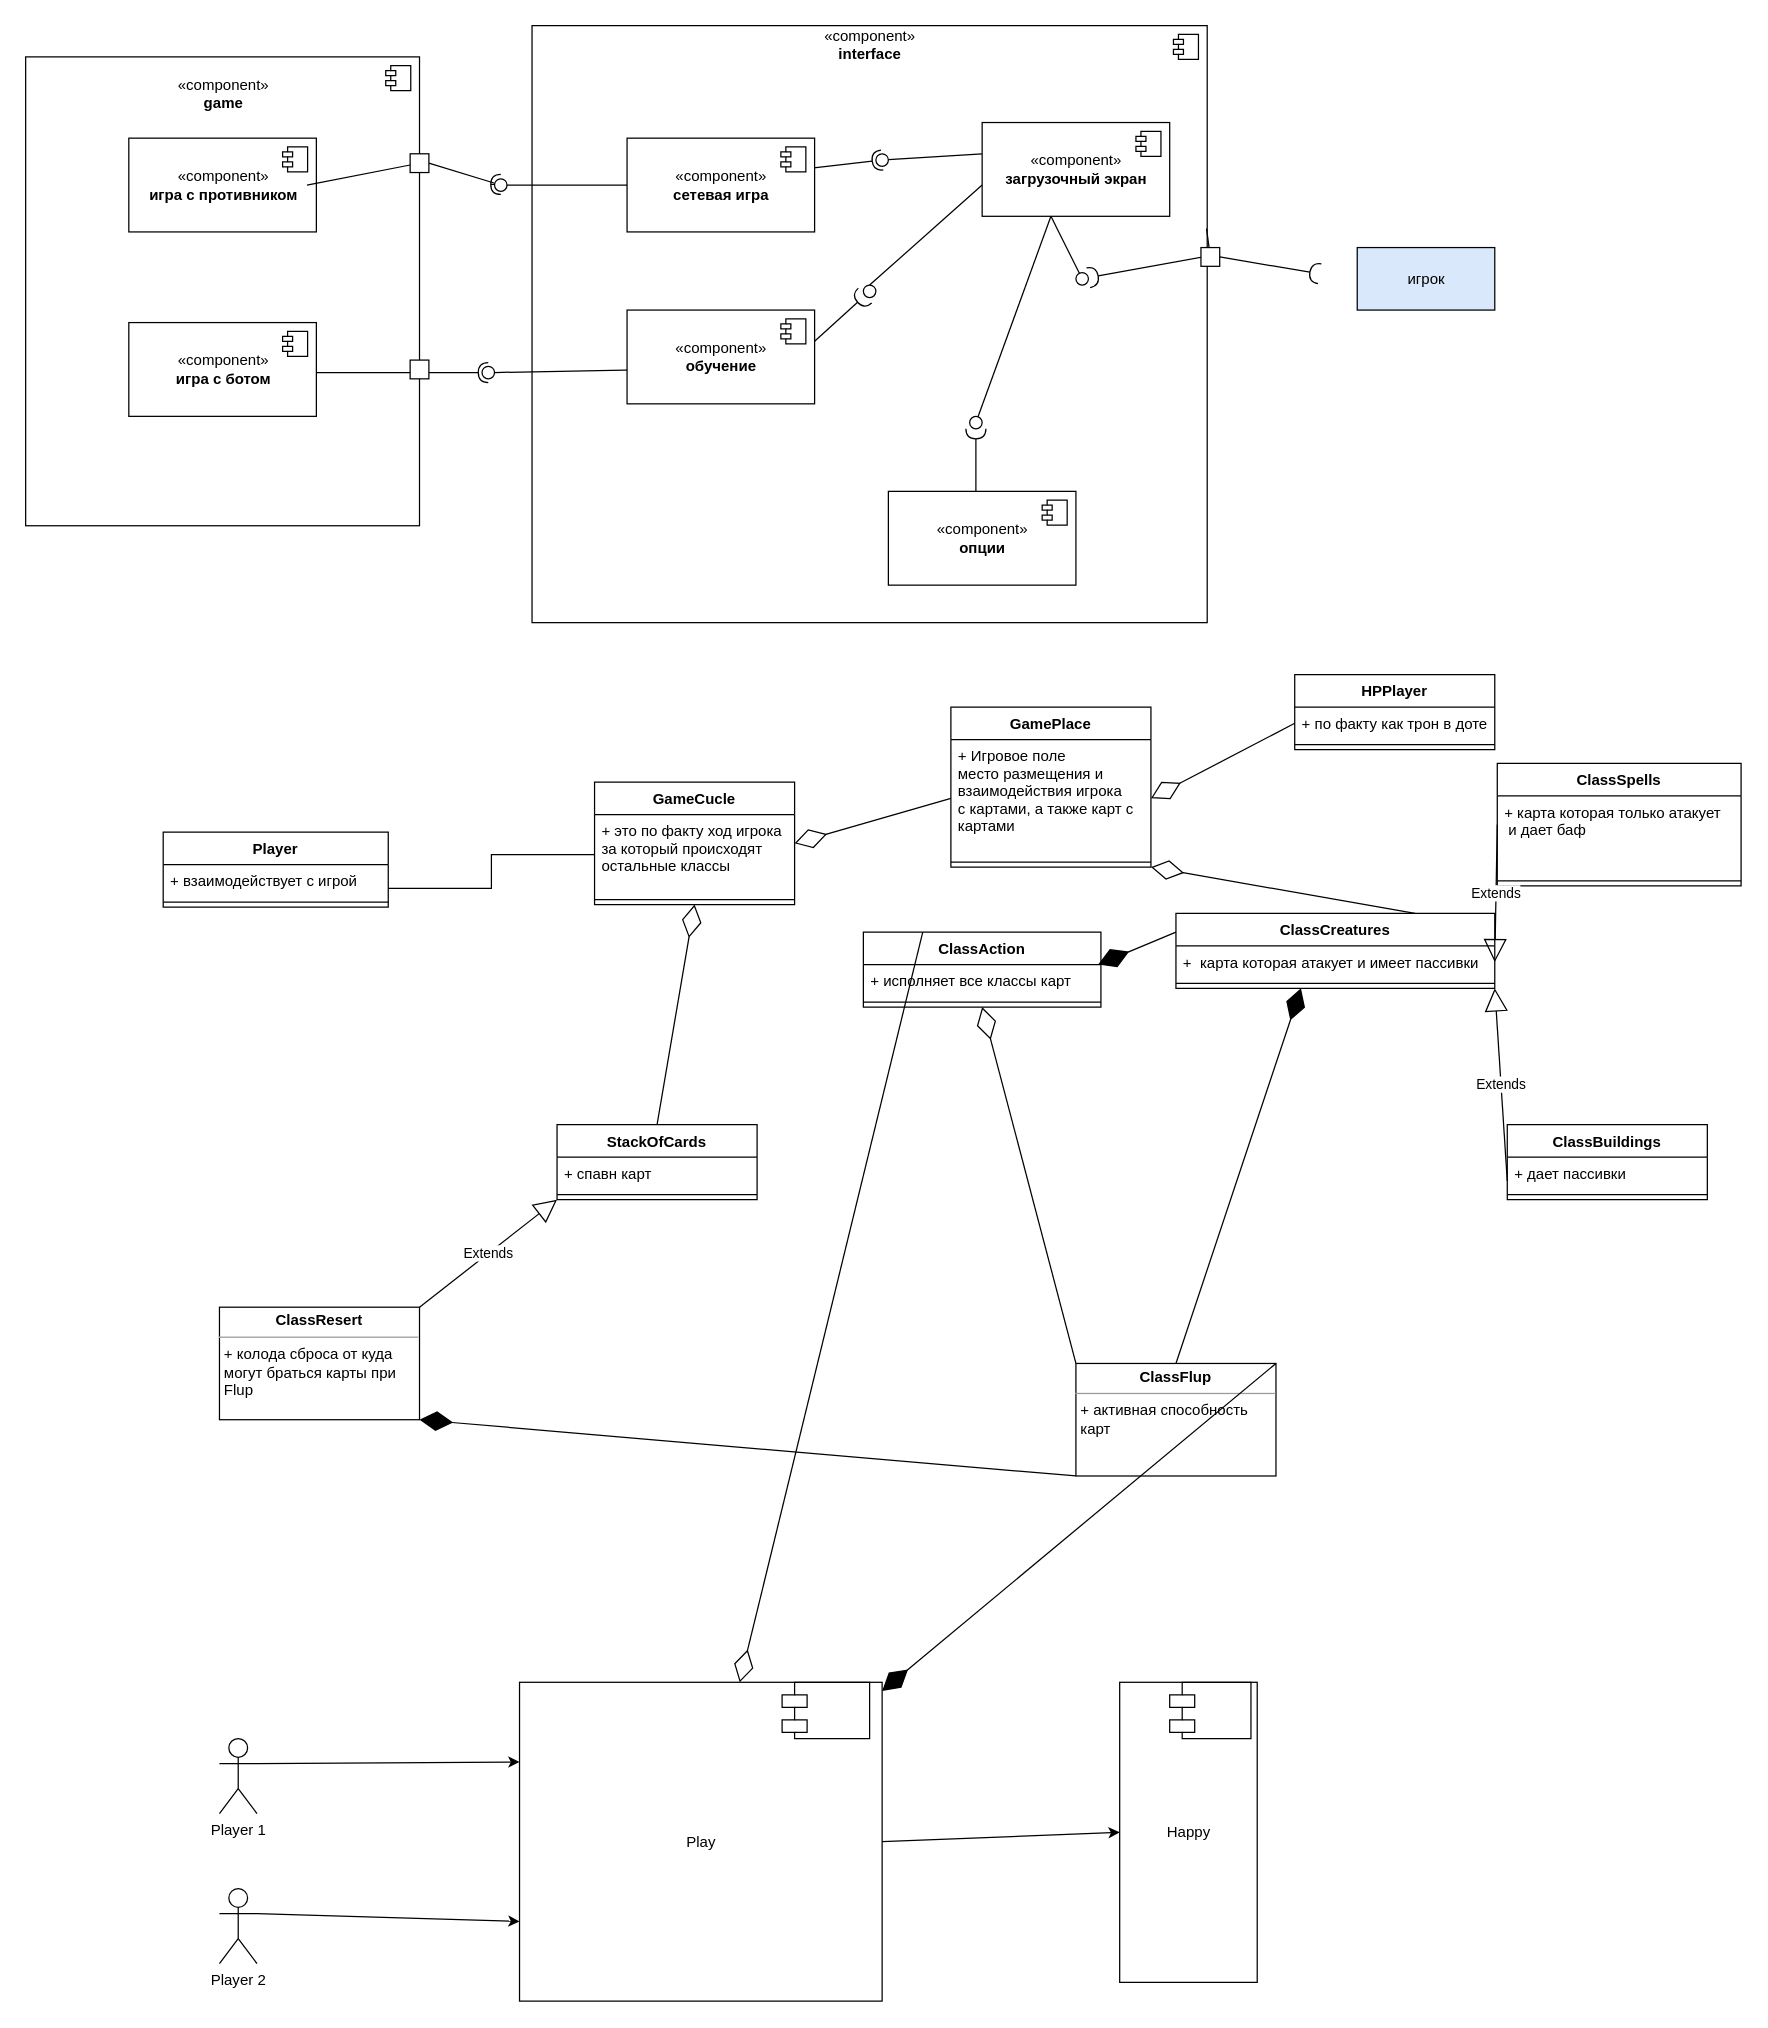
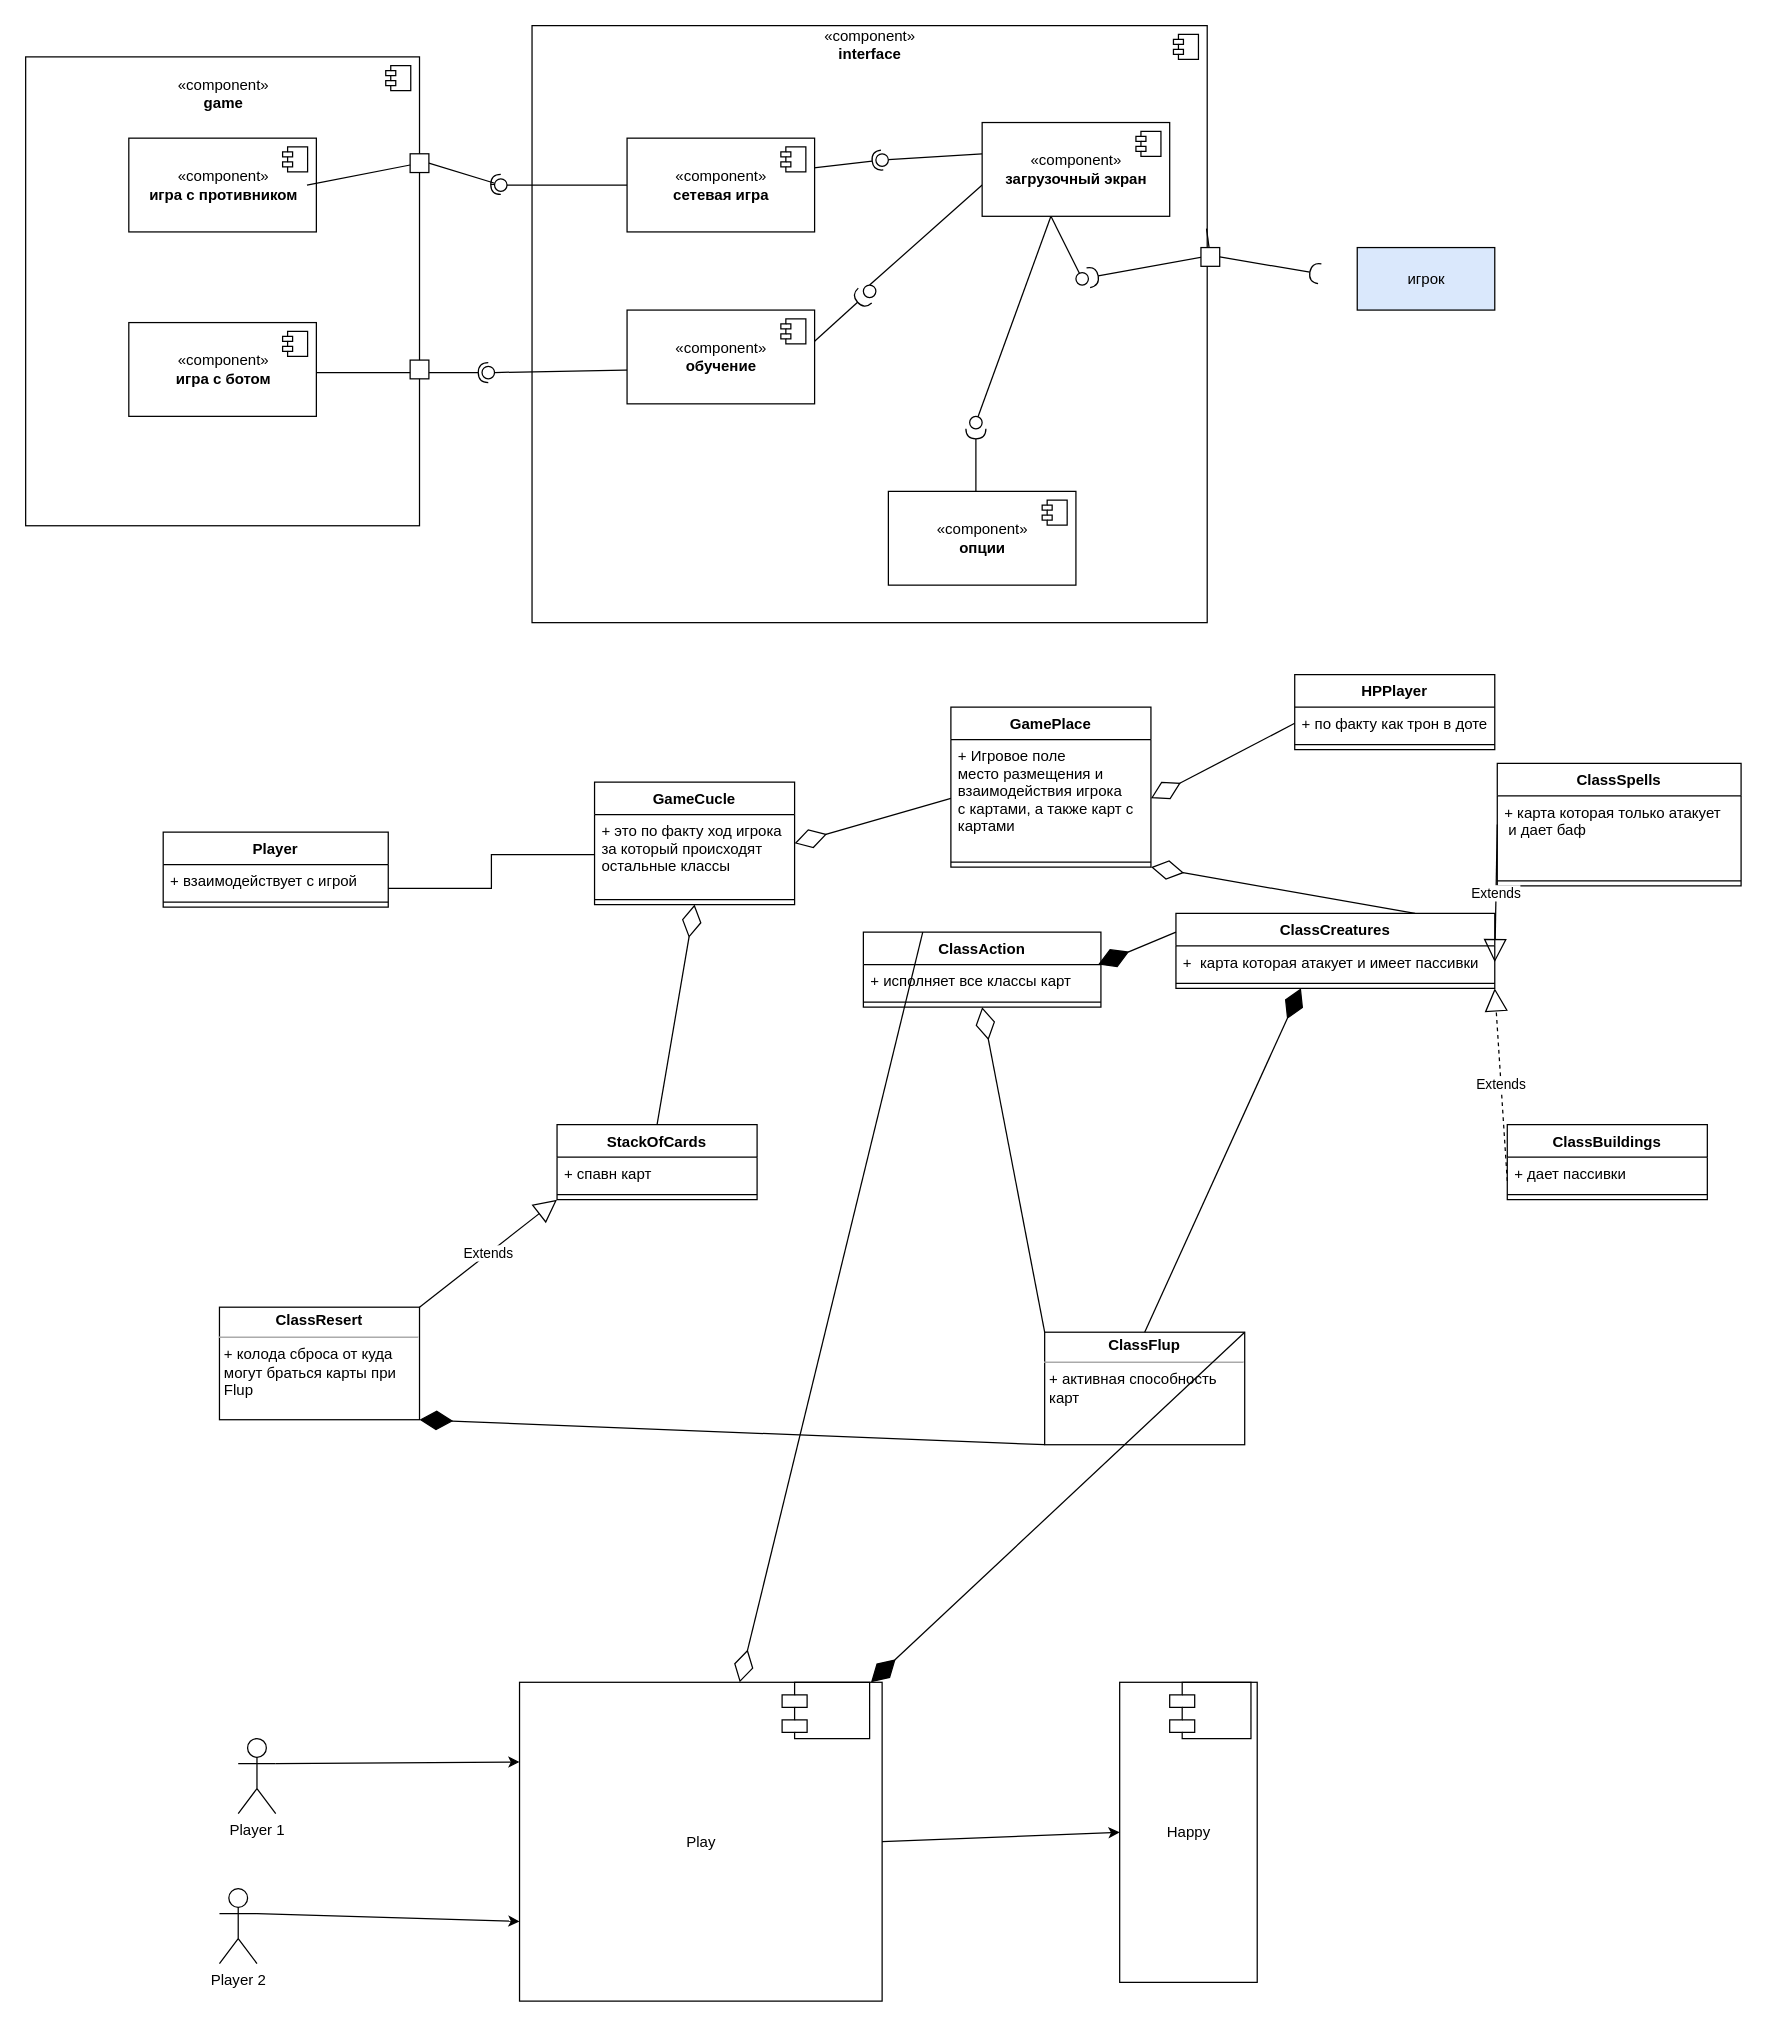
edge "ClassBuildings" -> "ClassCreatures": style solid -> dashed
node "ClassFlup + активная способность карт": moved (1176, 1419) -> (1144, 1388)
node "Player 1": moved (238, 1776) -> (257, 1776)
